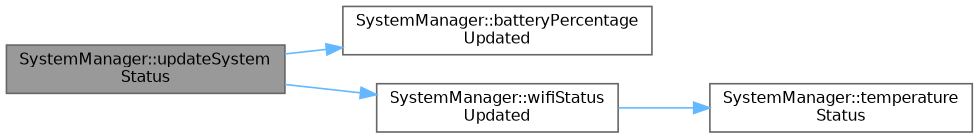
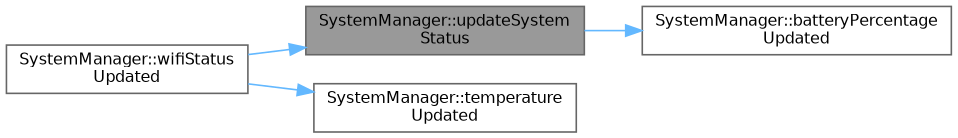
edge "SystemManager::updateSystem Status" -> "SystemManager::wifiStatus Updated": reversed
node "SystemManager::temperature Status": label "SystemManager::temperature Status" -> "SystemManager::temperature Updated"
